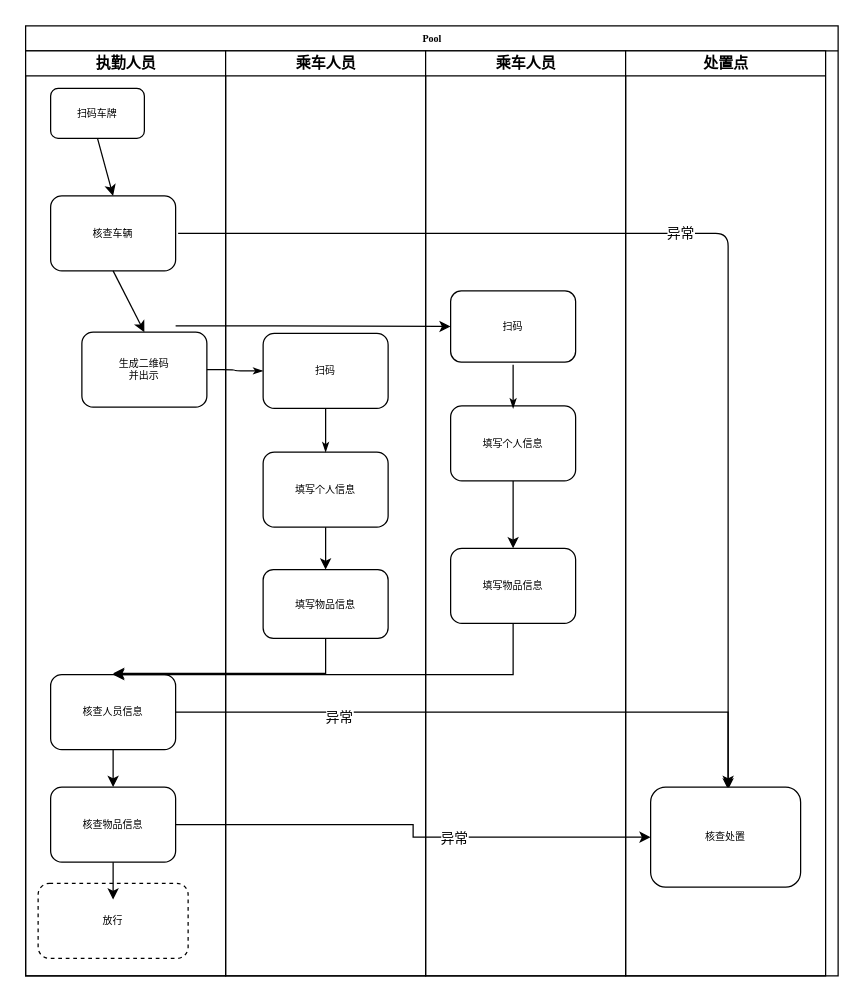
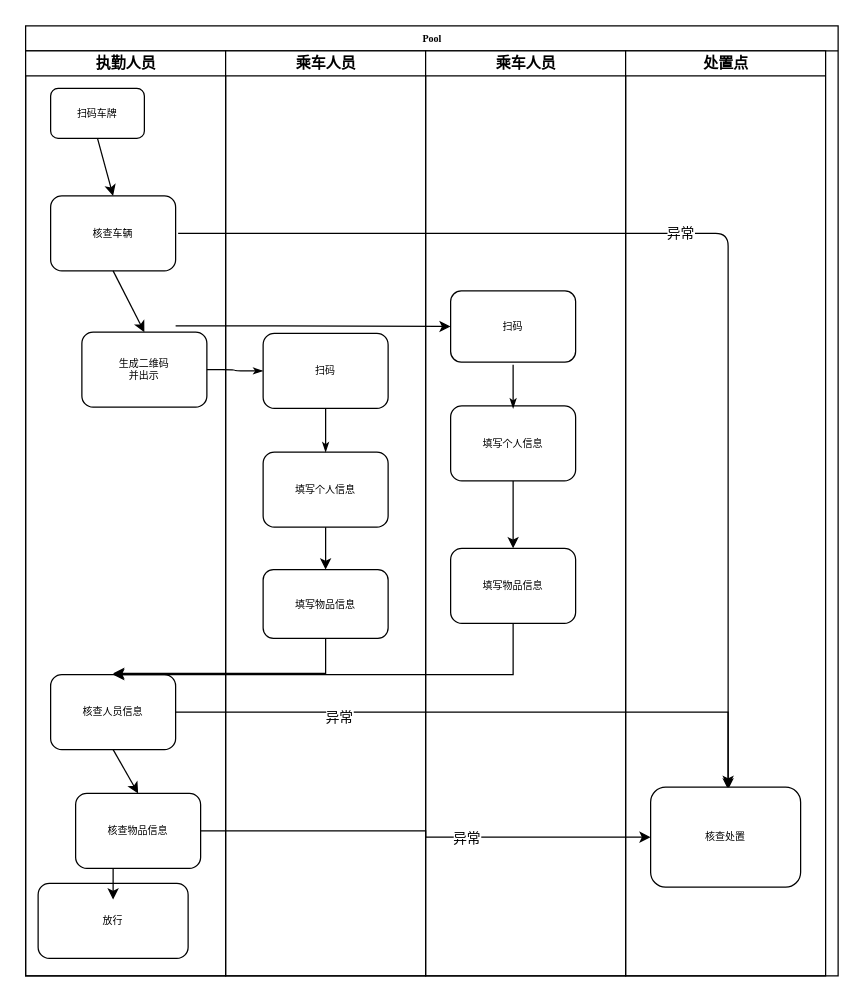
node "核查物品信息": moved (113, 824) -> (138, 831)
node "放行": style dashed -> solid
